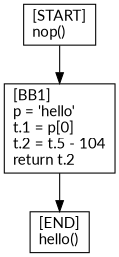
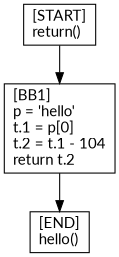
node "[START] nop()": label "[START] nop()" -> "[START] return()"
node "[BB1] p = 'hello' t.1 = p[0] t.2 = t.5 - 104 return t.2": label "[BB1] p = 'hello' t.1 = p[0] t.2 = t.5 - 104 return t.2" -> "[BB1] p = 'hello' t.1 = p[0] t.2 = t.1 - 104 return t.2"
